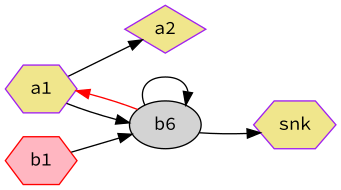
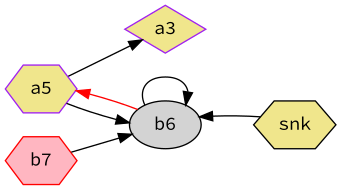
node "a2": label "a2" -> "a3"
node "a1": label "a1" -> "a5"
node "snk": color purple -> black
edge "b6" -> "snk": reversed
node "b1": label "b1" -> "b7"
